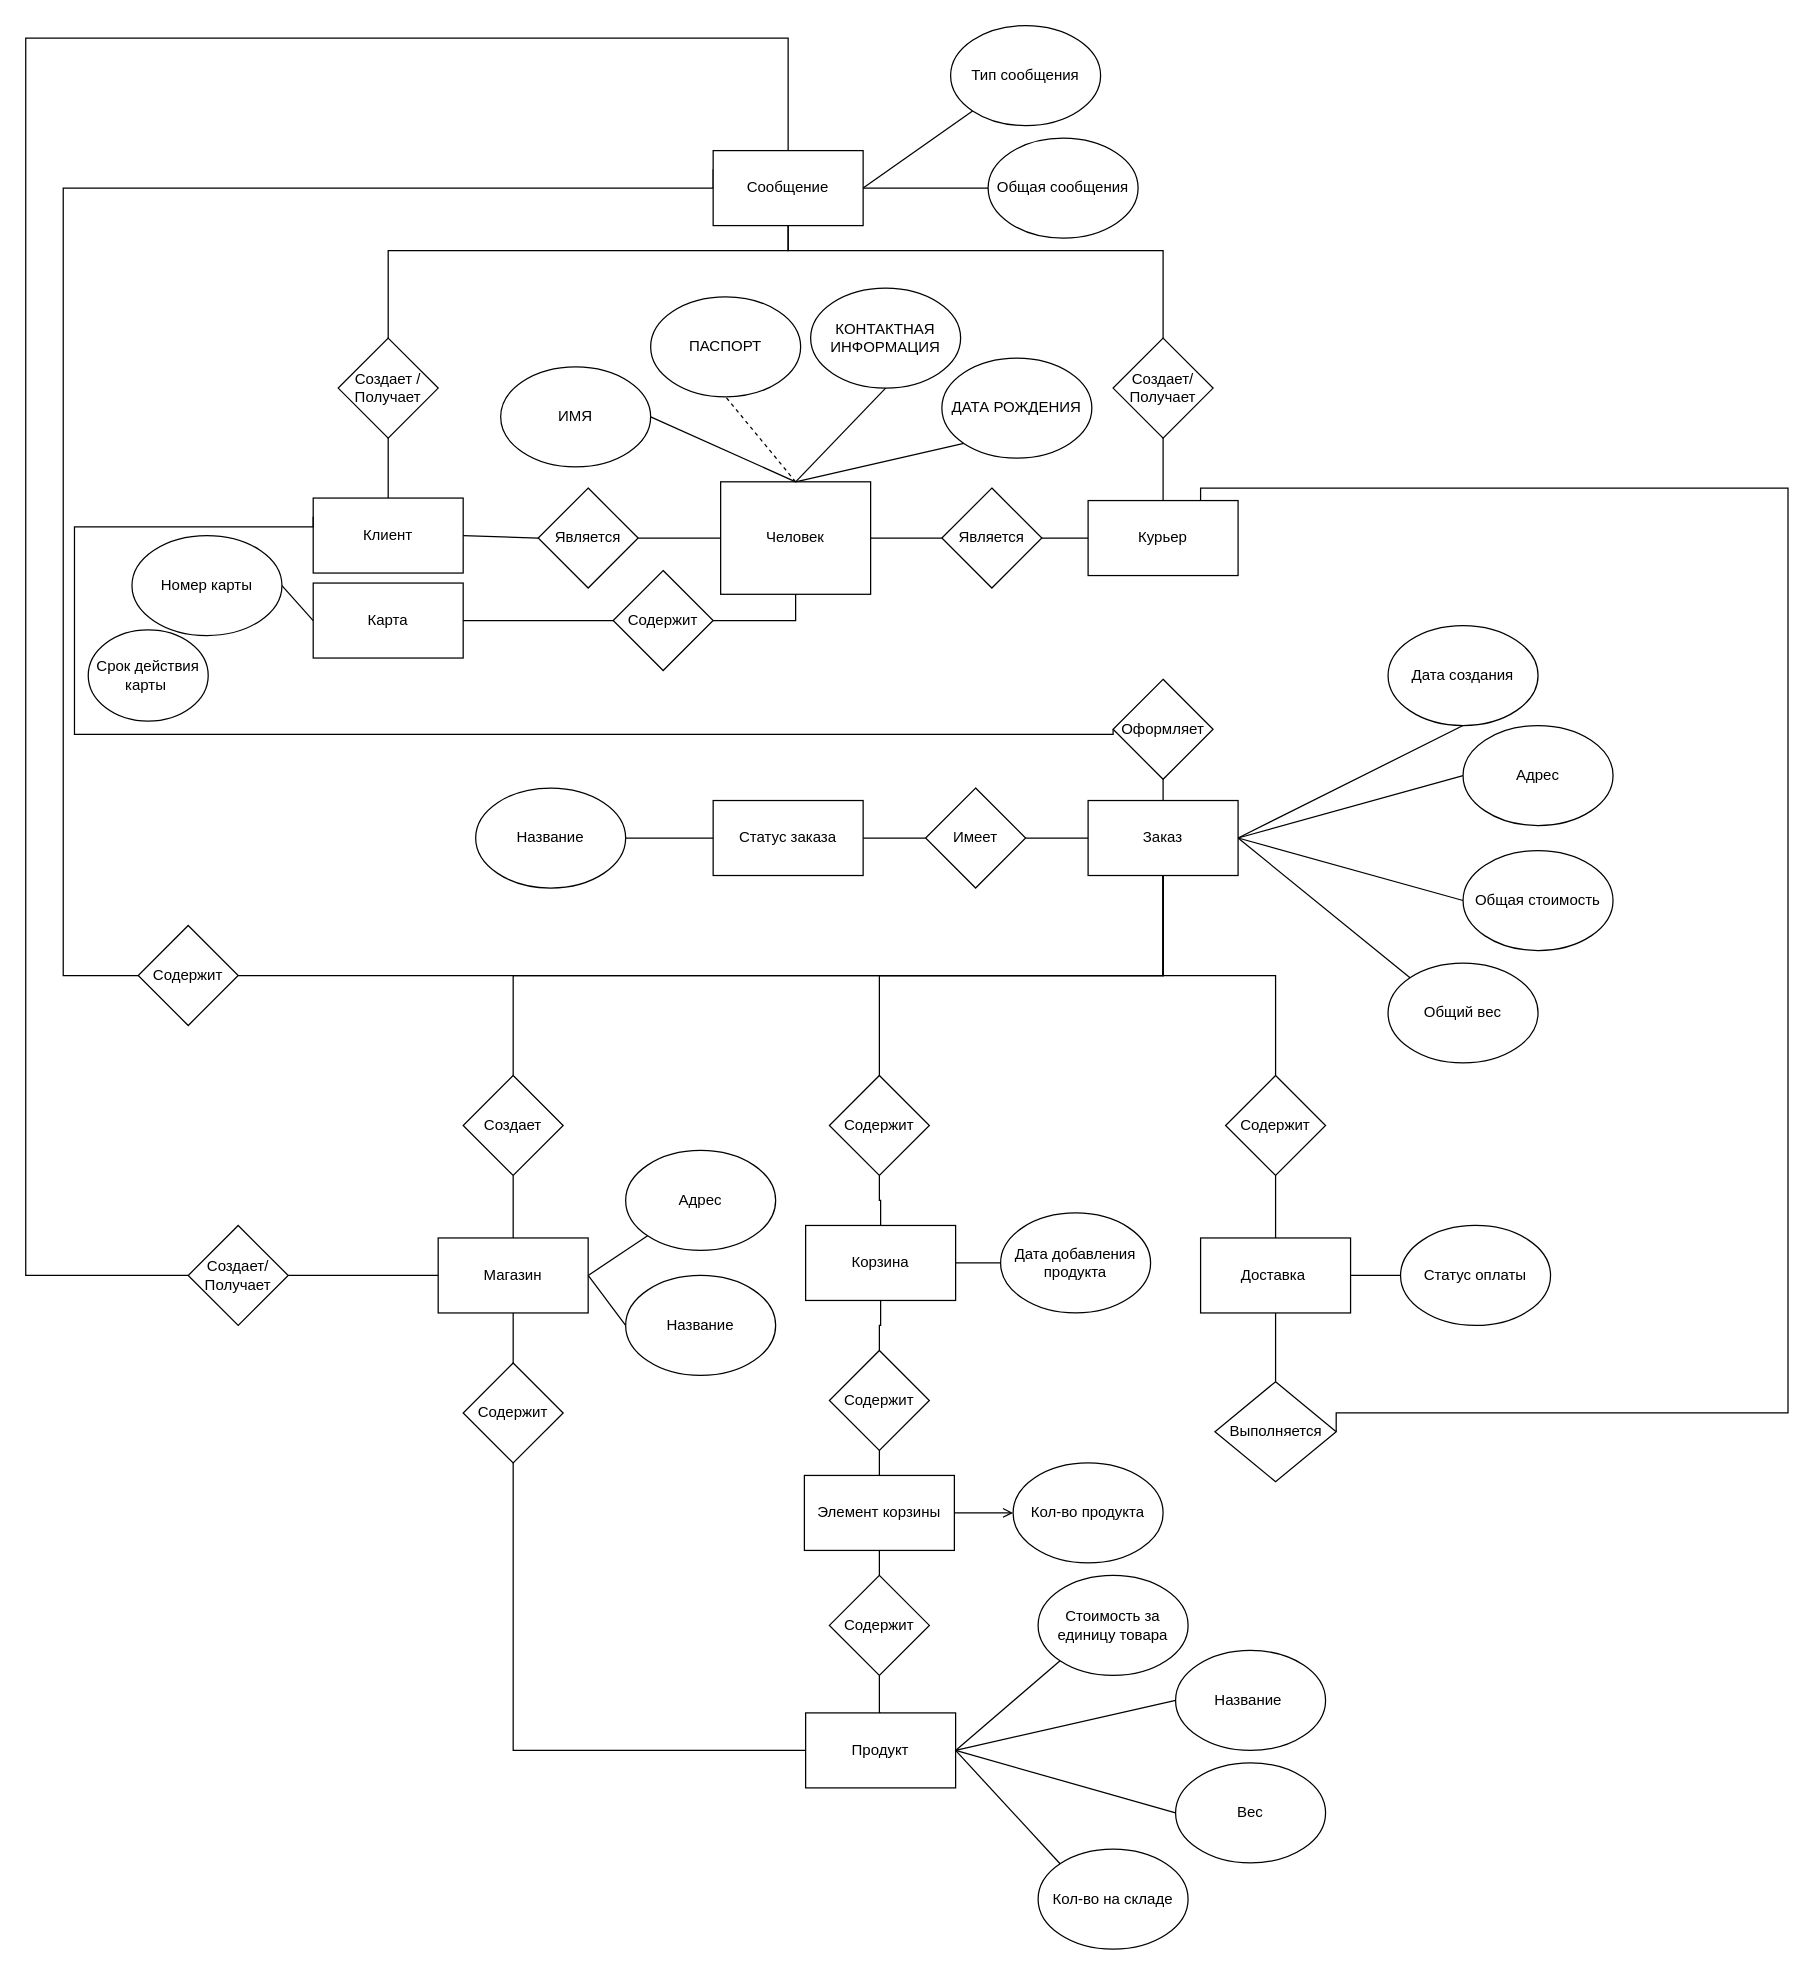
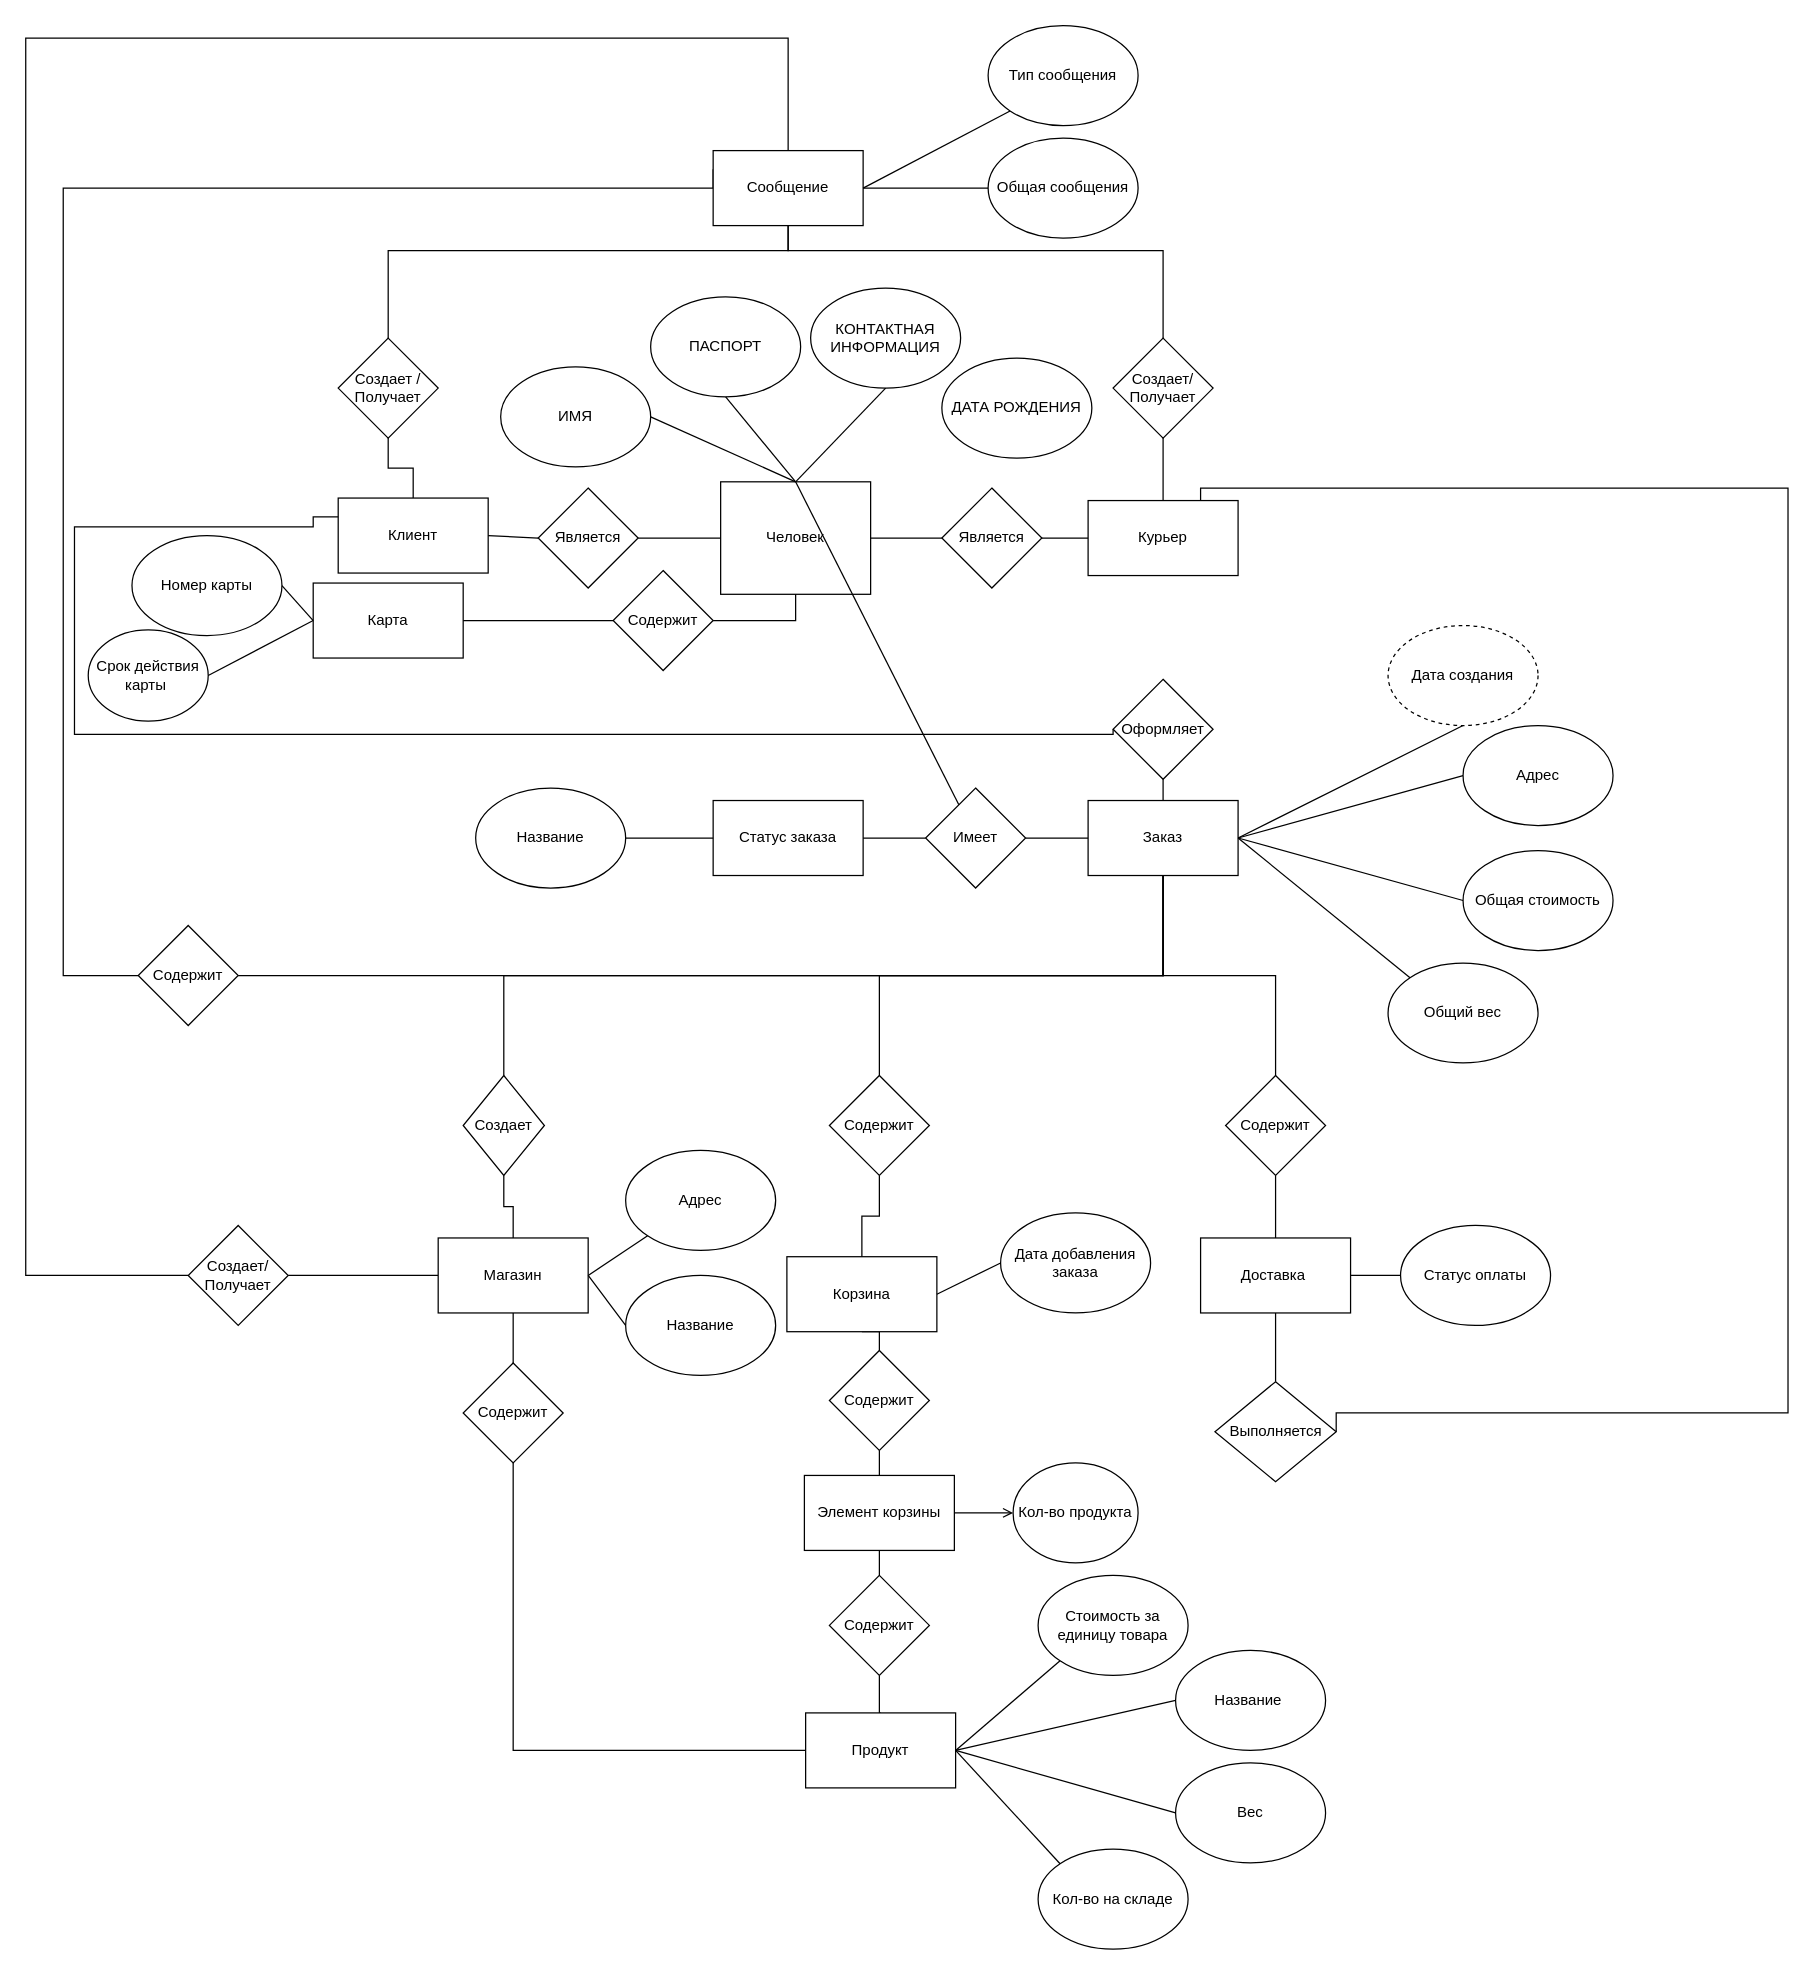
node "Тип сообщения": moved (1026, 76) -> (1063, 76)
edge "ПАСПОРТ" -- "Человек": style dashed -> solid
edge "ДАТА РОЖДЕНИЯ" -- "Человек": now "Имеет" -- "Человек"
node "Клиент": moved (388, 536) -> (413, 536)
edge "Карта" -- "Срок действия карты": added
node "Дата создания": style solid -> dashed
node "Создает": size 100x100 -> 81x100
node "Корзина": moved (881, 1263) -> (862, 1294)
node "Дата добавления продукта": label "Дата добавления продукта" -> "Дата добавления заказа"
node "Кол-во продукта": size 150x100 -> 125x100
